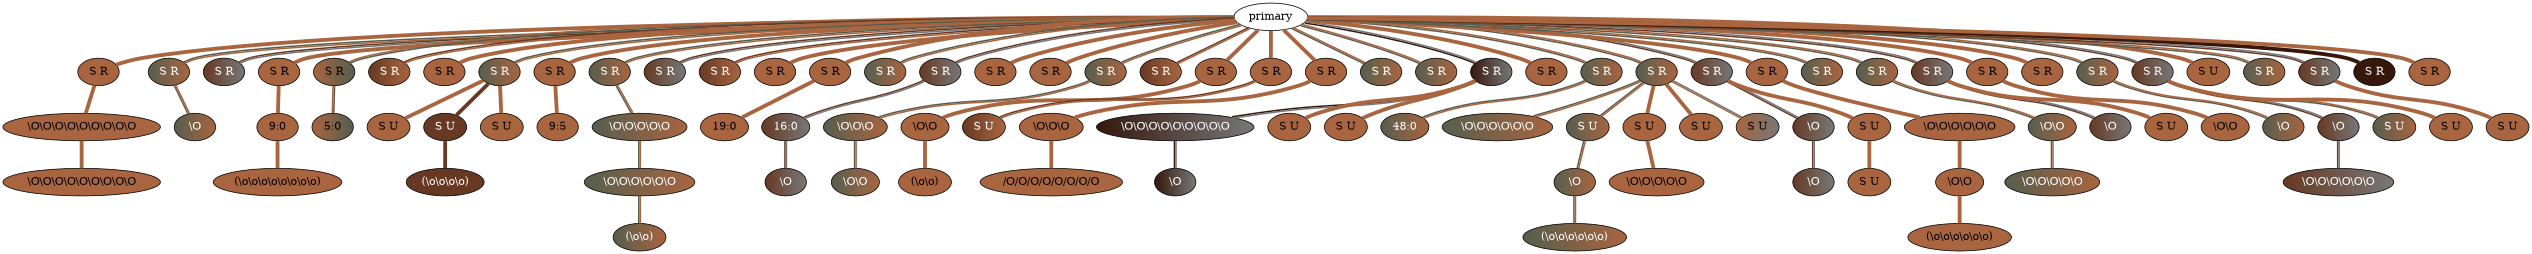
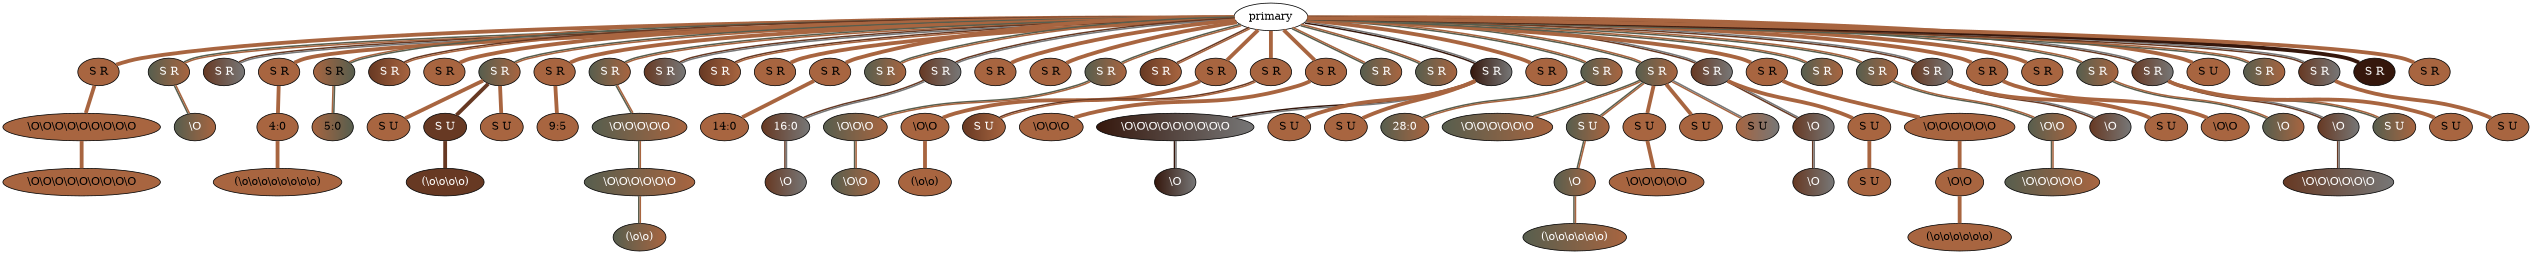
node "9:0": label "9:0" -> "4:0"
node "19:0": label "19:0" -> "14:0"
node "48:0": label "48:0" -> "28:0"
node "/O/O/O/O/O/O/O/O": removed
